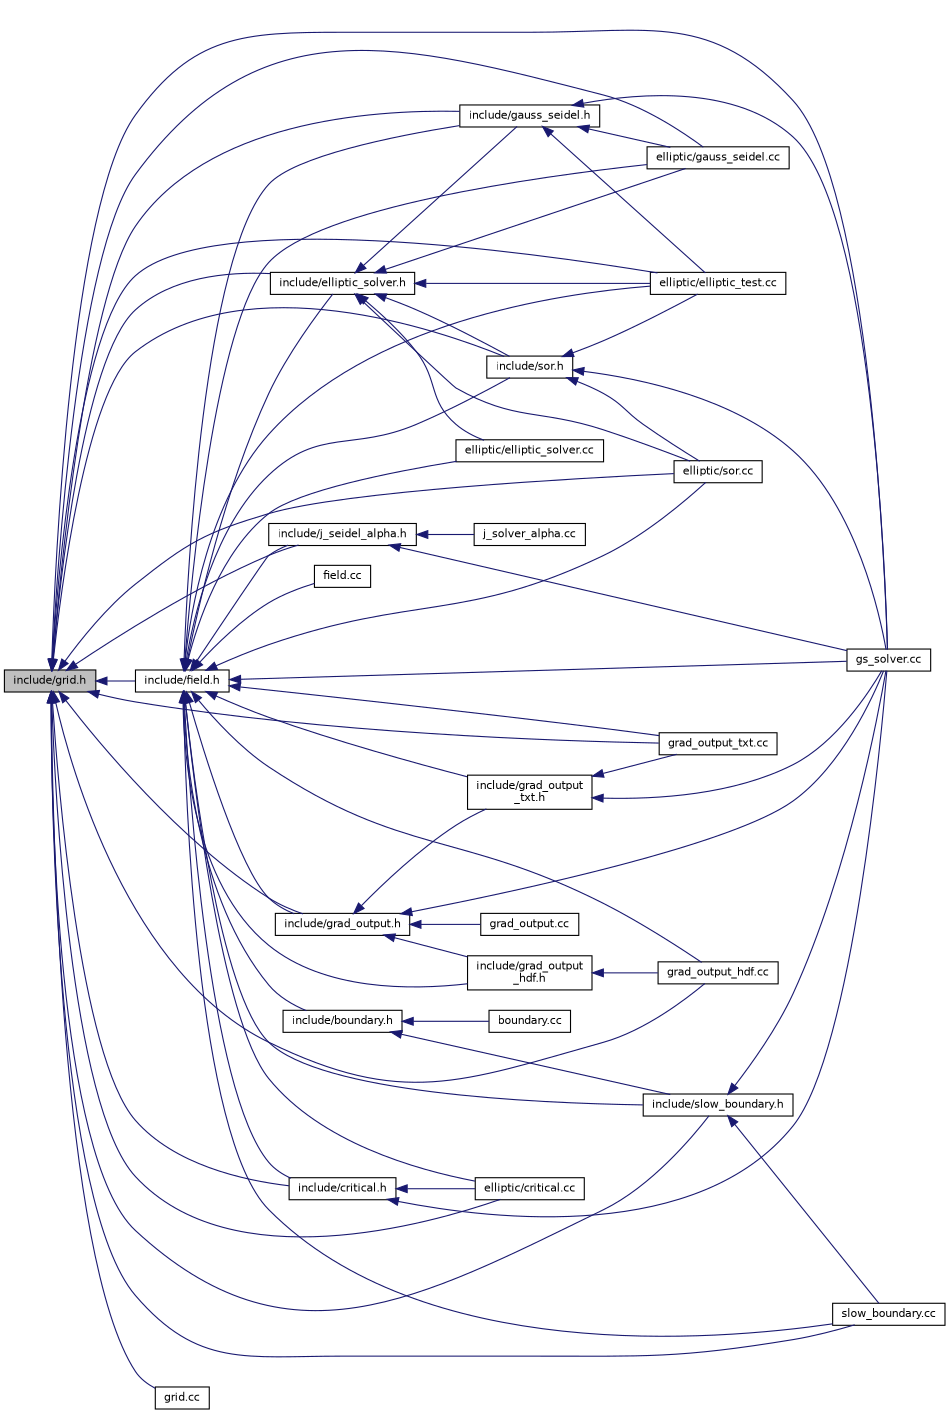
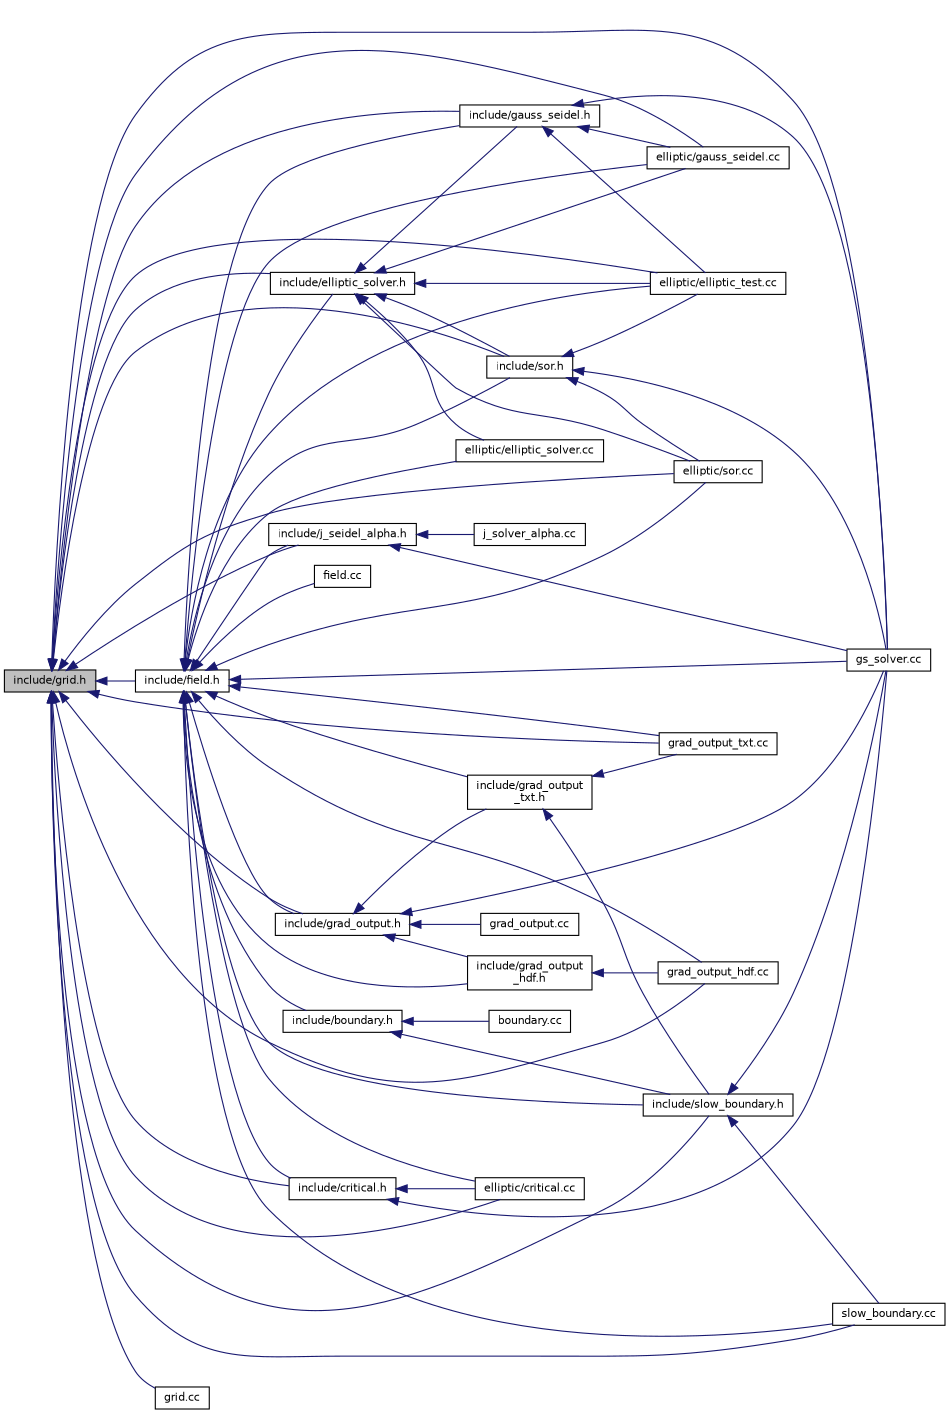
edge "gs_solver.cc" -> "include/grad_output _txt.h": now "include/slow_boundary.h" -> "include/grad_output _txt.h"
